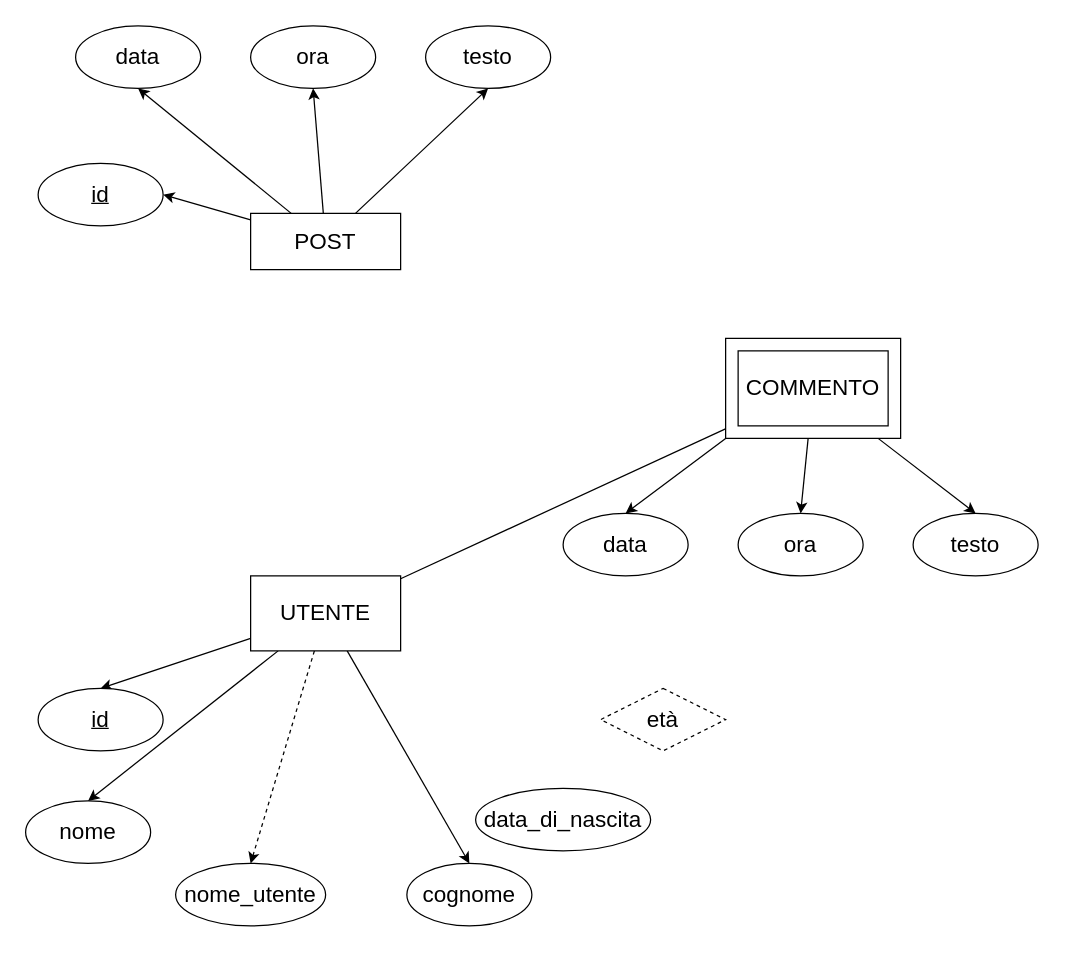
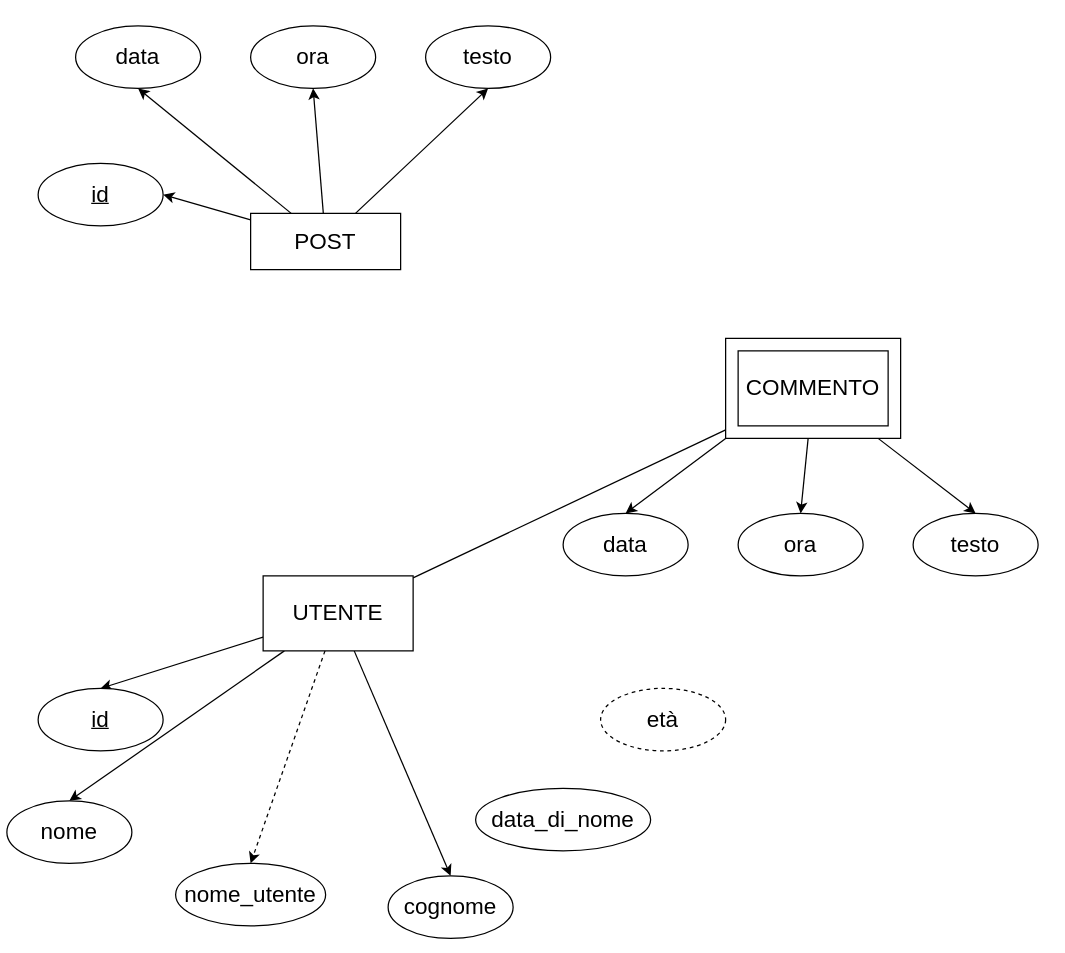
node "UTENTE": moved (326, 613) -> (338, 613)
node "età": shape diamond -> ellipse
node "data_di_nascita": label "data_di_nascita" -> "data_di_nome"
node "nome": moved (88, 832) -> (69, 832)
node "cognome": moved (469, 894) -> (451, 907)
